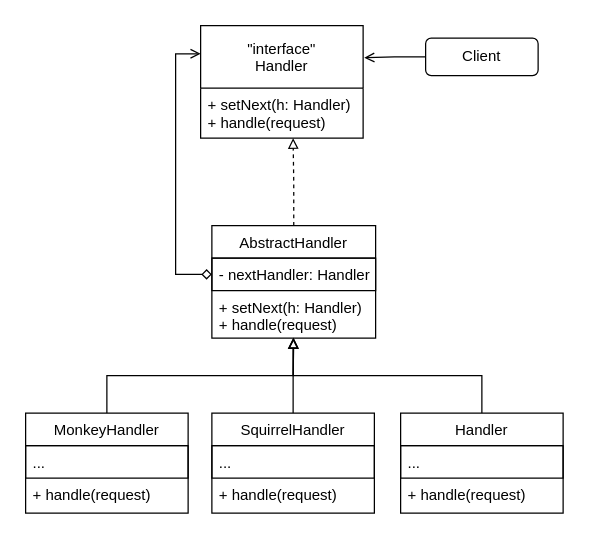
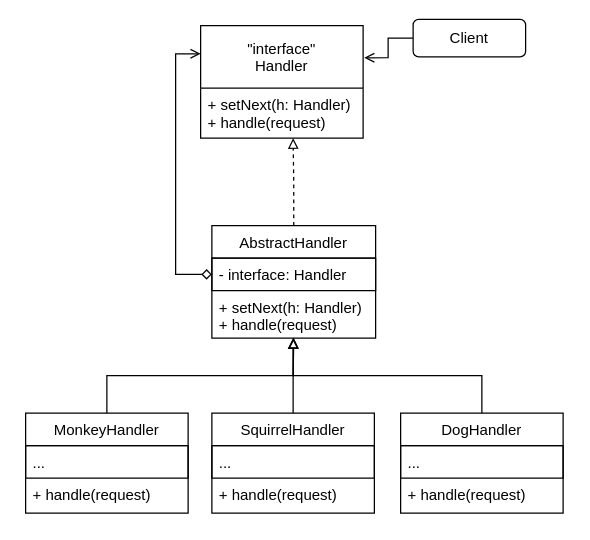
node "Client": moved (482, 57) -> (469, 38)
node "- nextHandler: Handler": label "- nextHandler: Handler" -> "- interface: Handler"
node "Handler": label "Handler" -> "DogHandler"
